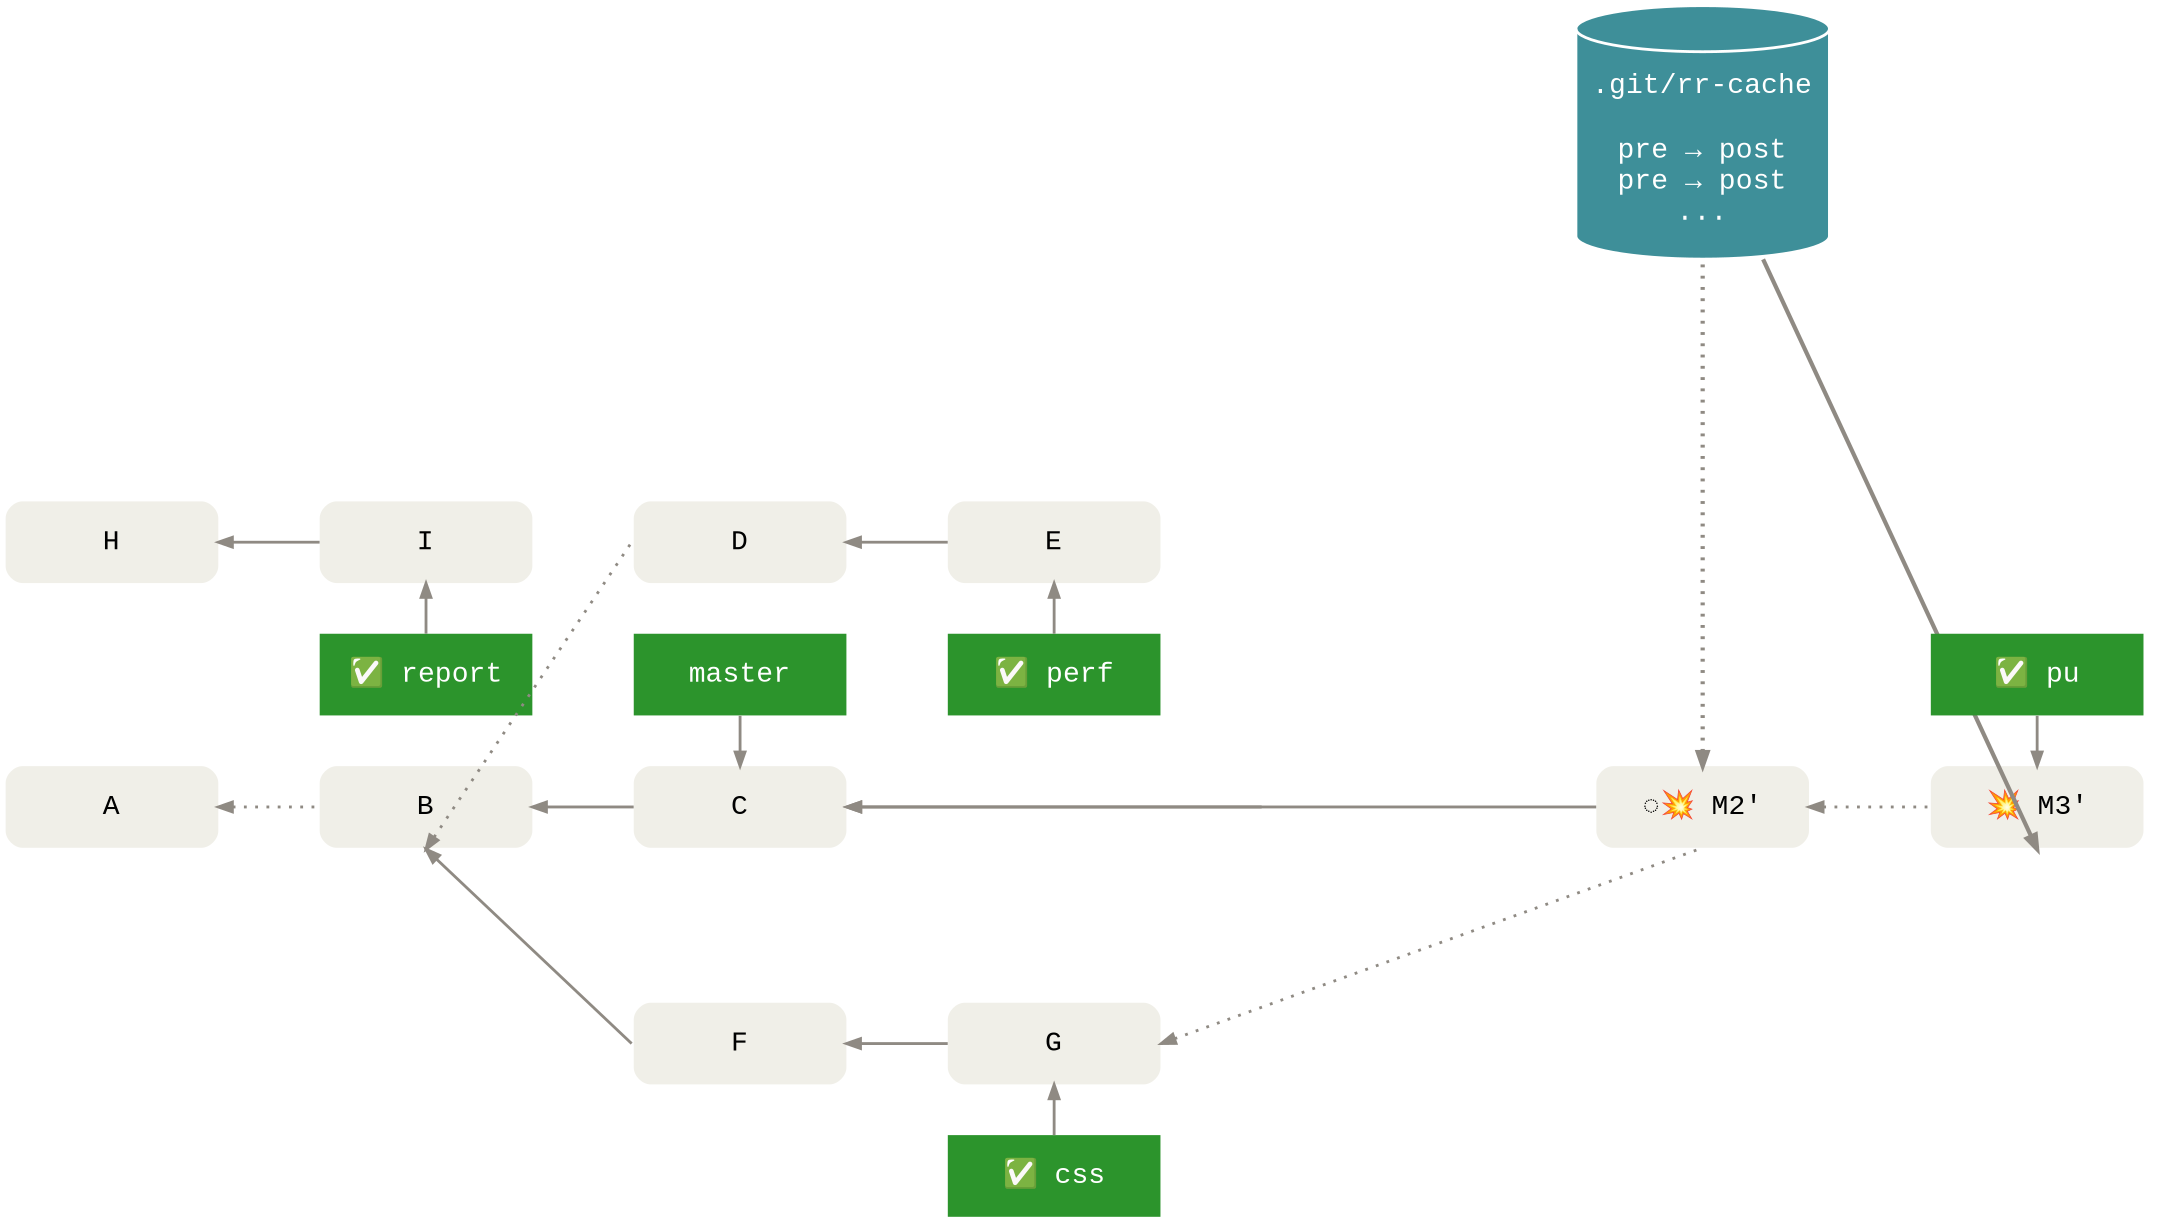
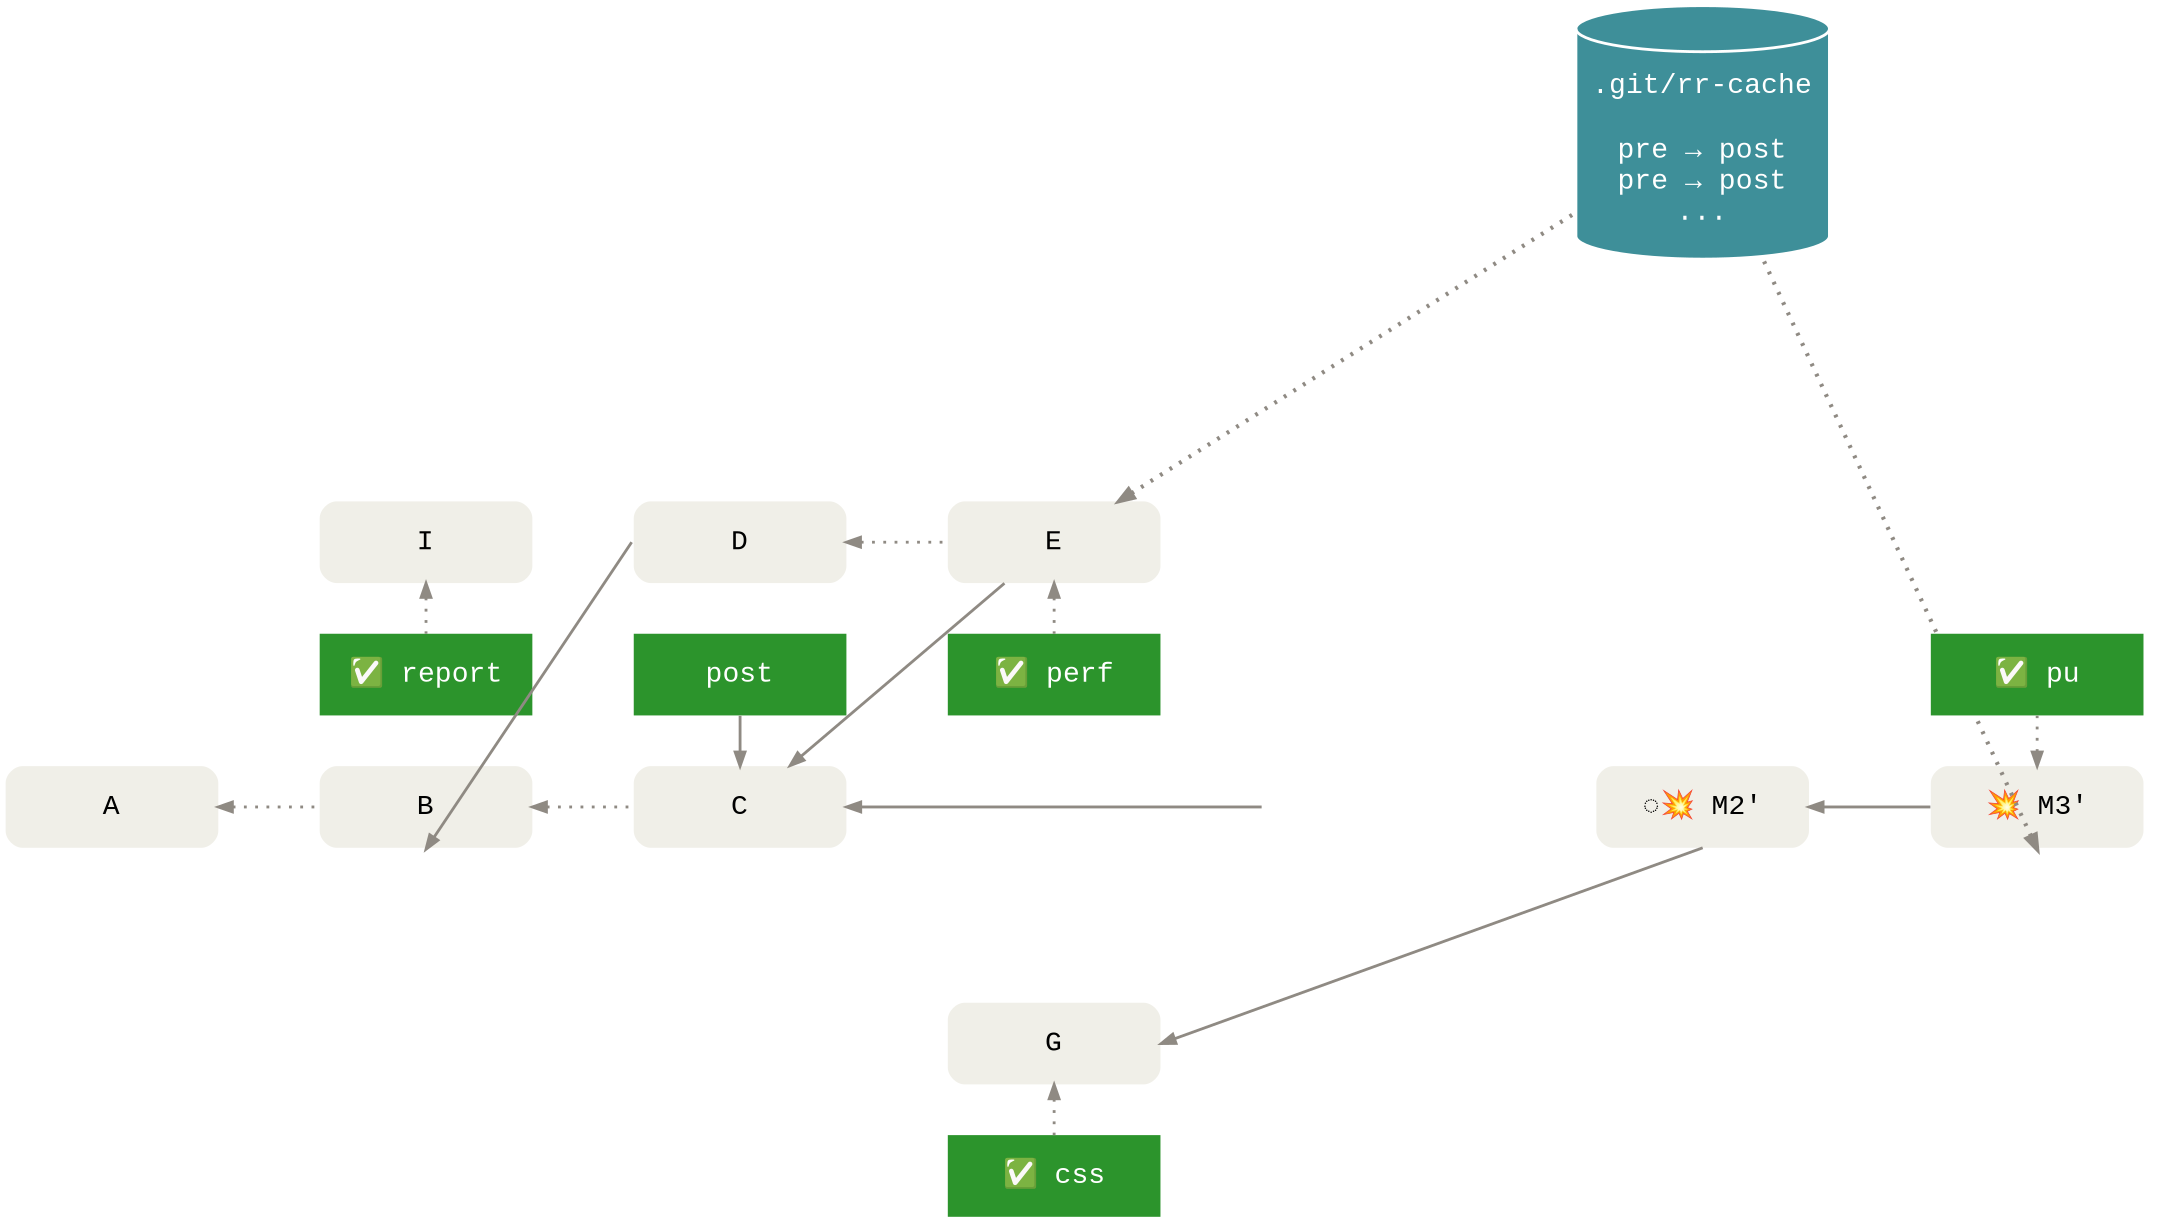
edge ".git/rr-cache pre → post pre → post ..." -> "️️💥 M2'": now ".git/rr-cache pre → post pre → post ..." -> "E"
node "H": removed
edge "E" -> "D": style solid -> dotted
edge ".git/rr-cache pre → post pre → post ..." -> "💥 M3'": style solid -> dotted
edge "✅ report" -> "I": style solid -> dotted
edge "✅ perf" -> "E": style solid -> dotted
node "master": label "master" -> "post"
edge "D" -> "B": style dotted -> solid
edge "✅ pu" -> "💥 M3'": style solid -> dotted
edge "C" -> "B": style solid -> dotted
edge "️️💥 M2'" -> "C": now "E" -> "C"
edge "💥 M3'" -> "️️💥 M2'": style dotted -> solid
edge "️️💥 M2'" -> "G": style dotted -> solid
node "F": removed
edge "✅ css" -> "G": style solid -> dotted
